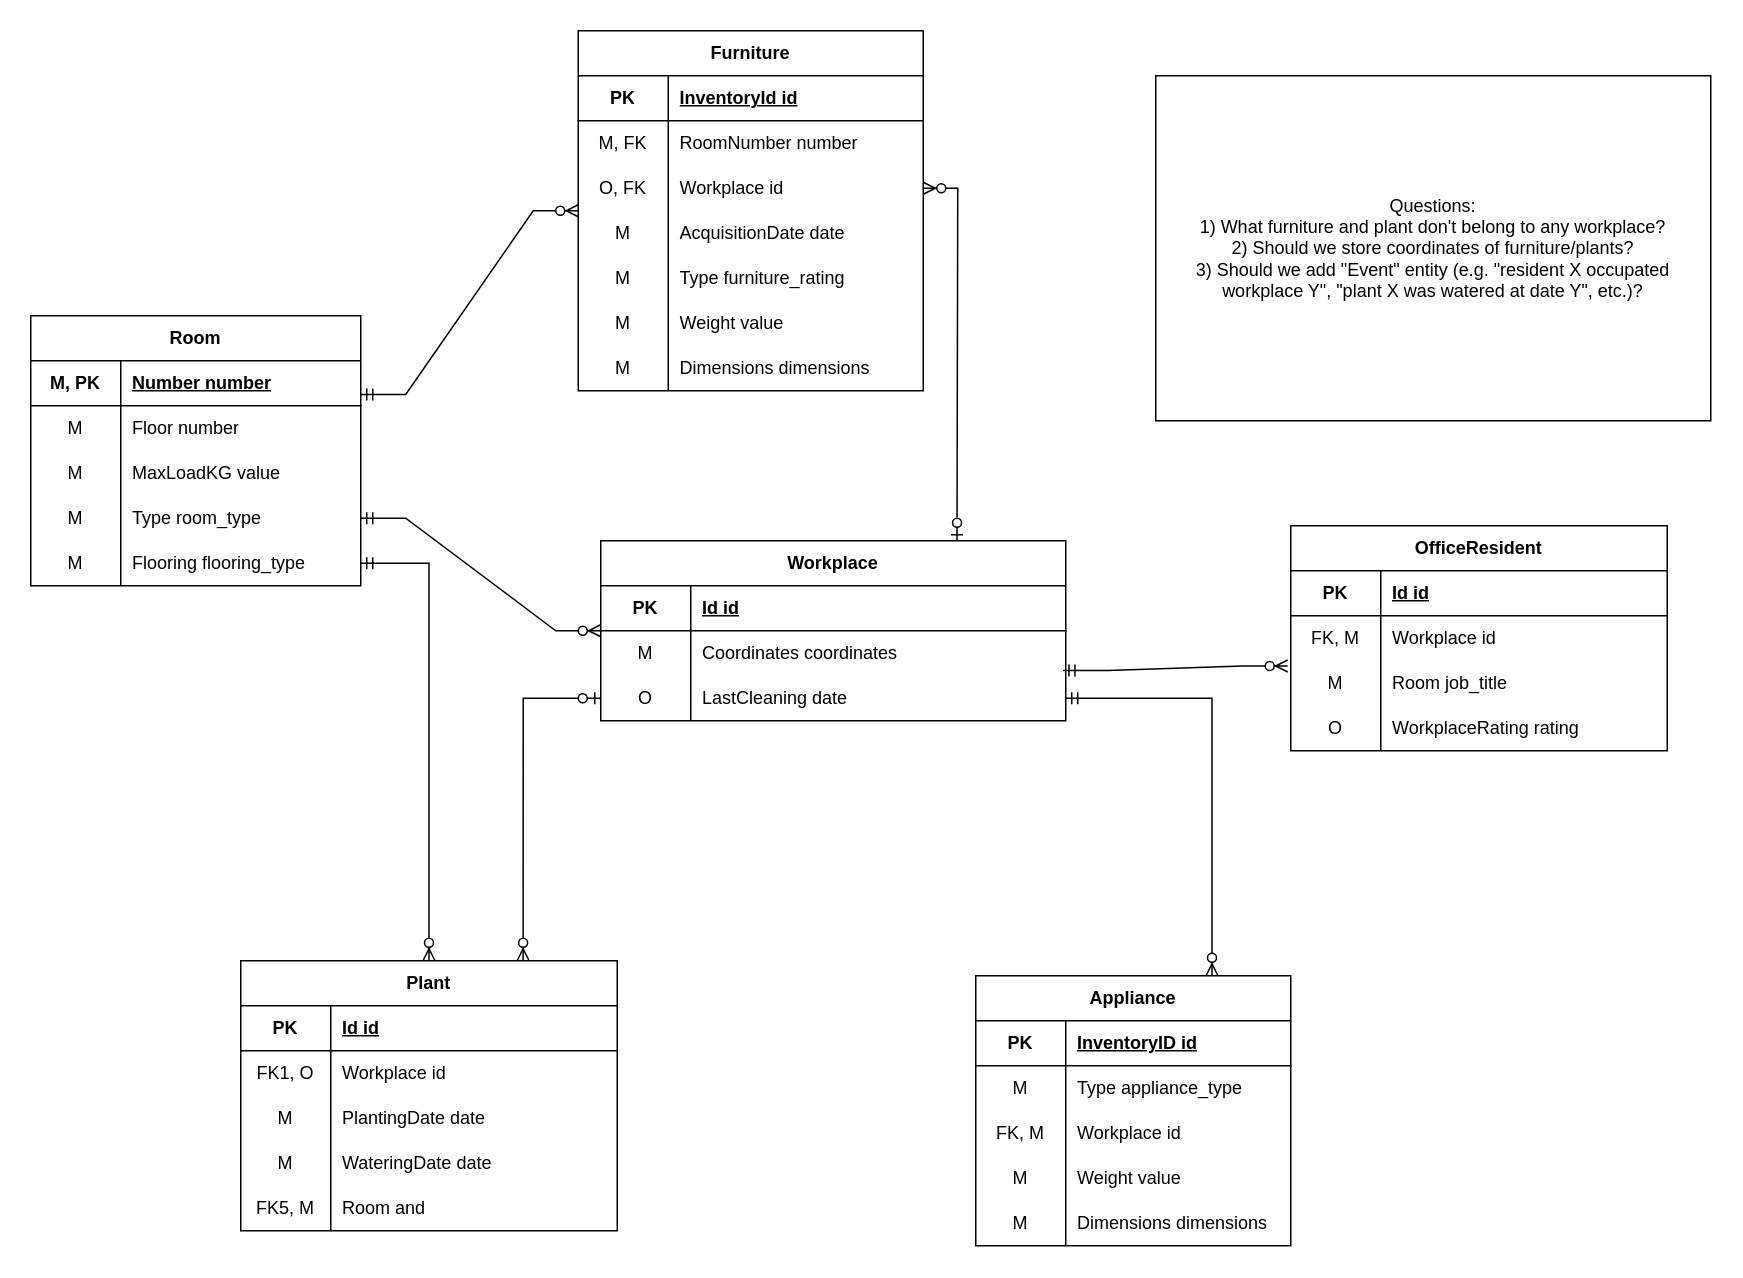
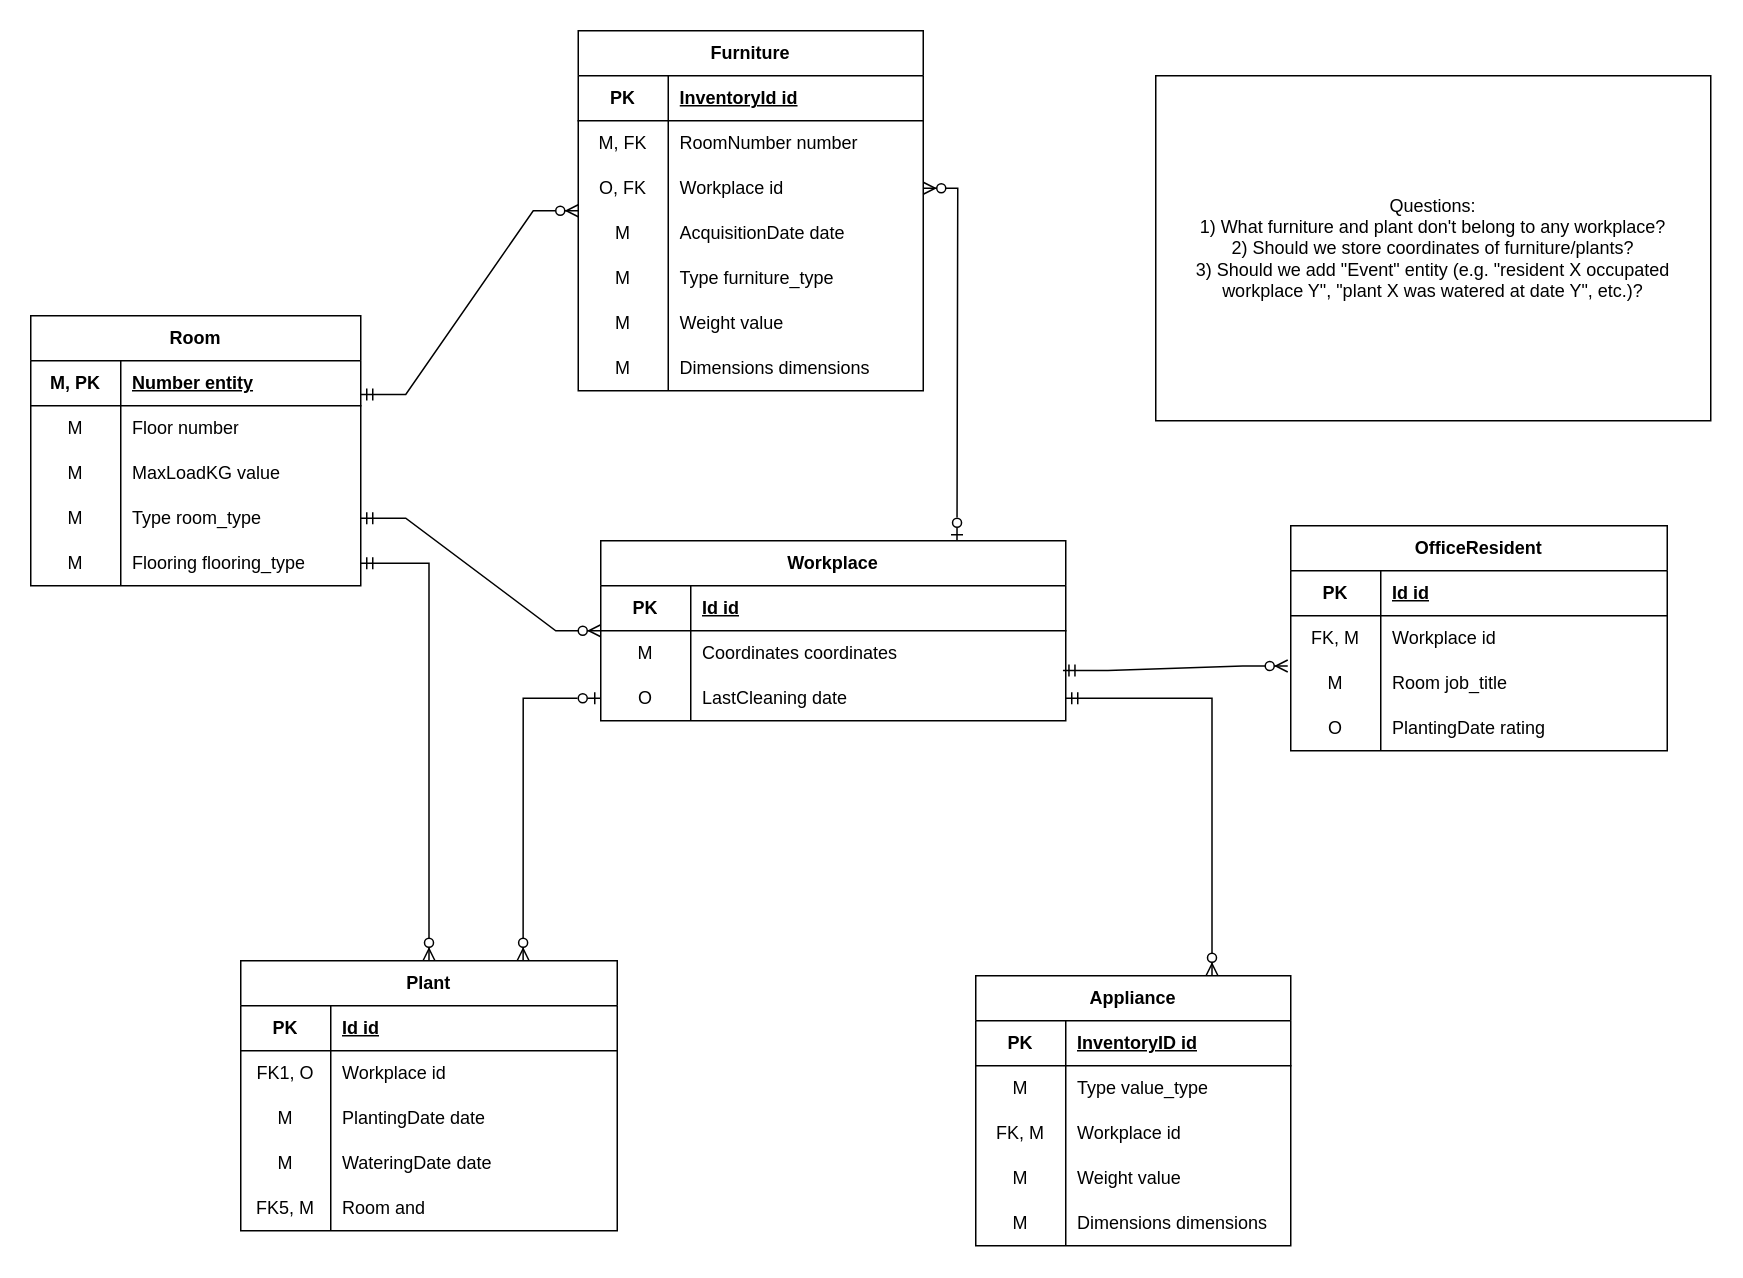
node "Type furniture_rating": label "Type furniture_rating" -> "Type furniture_type"
node "Number number": label "Number number" -> "Number entity"
node "WorkplaceRating rating": label "WorkplaceRating rating" -> "PlantingDate rating"
node "Type appliance_type": label "Type appliance_type" -> "Type value_type"
